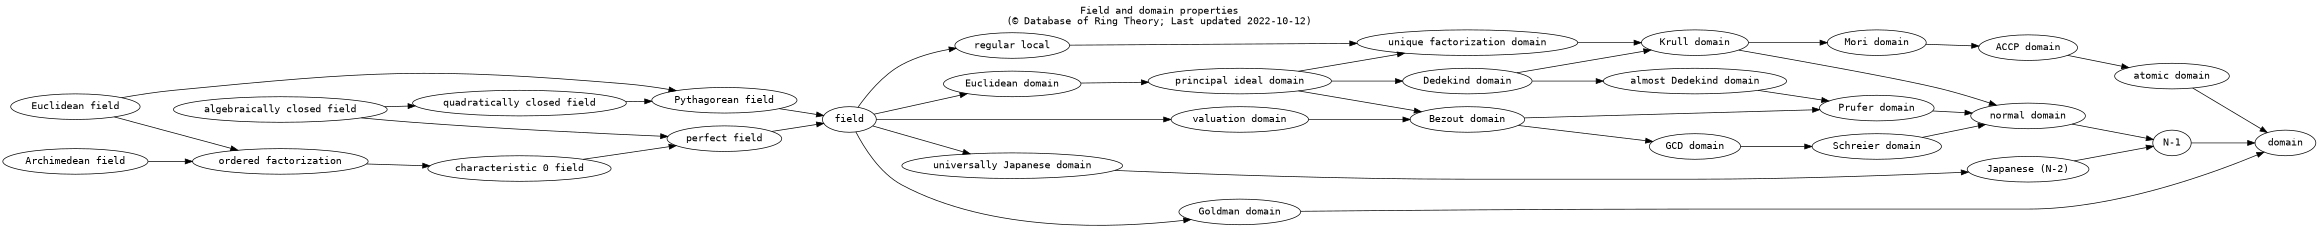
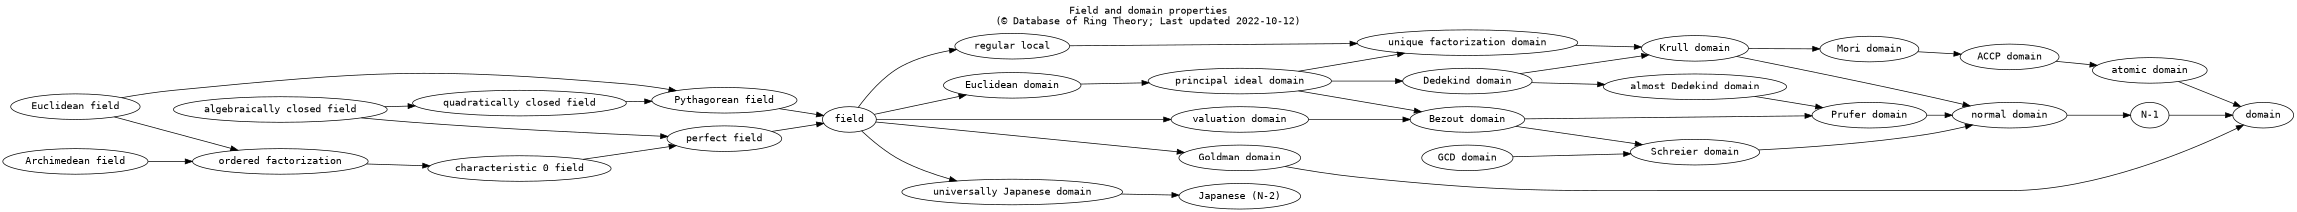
edge "Bezout domain" -> "GCD domain": now "Bezout domain" -> "Schreier domain"
edge "Japanese (N-2)" -> "N-1": removed
